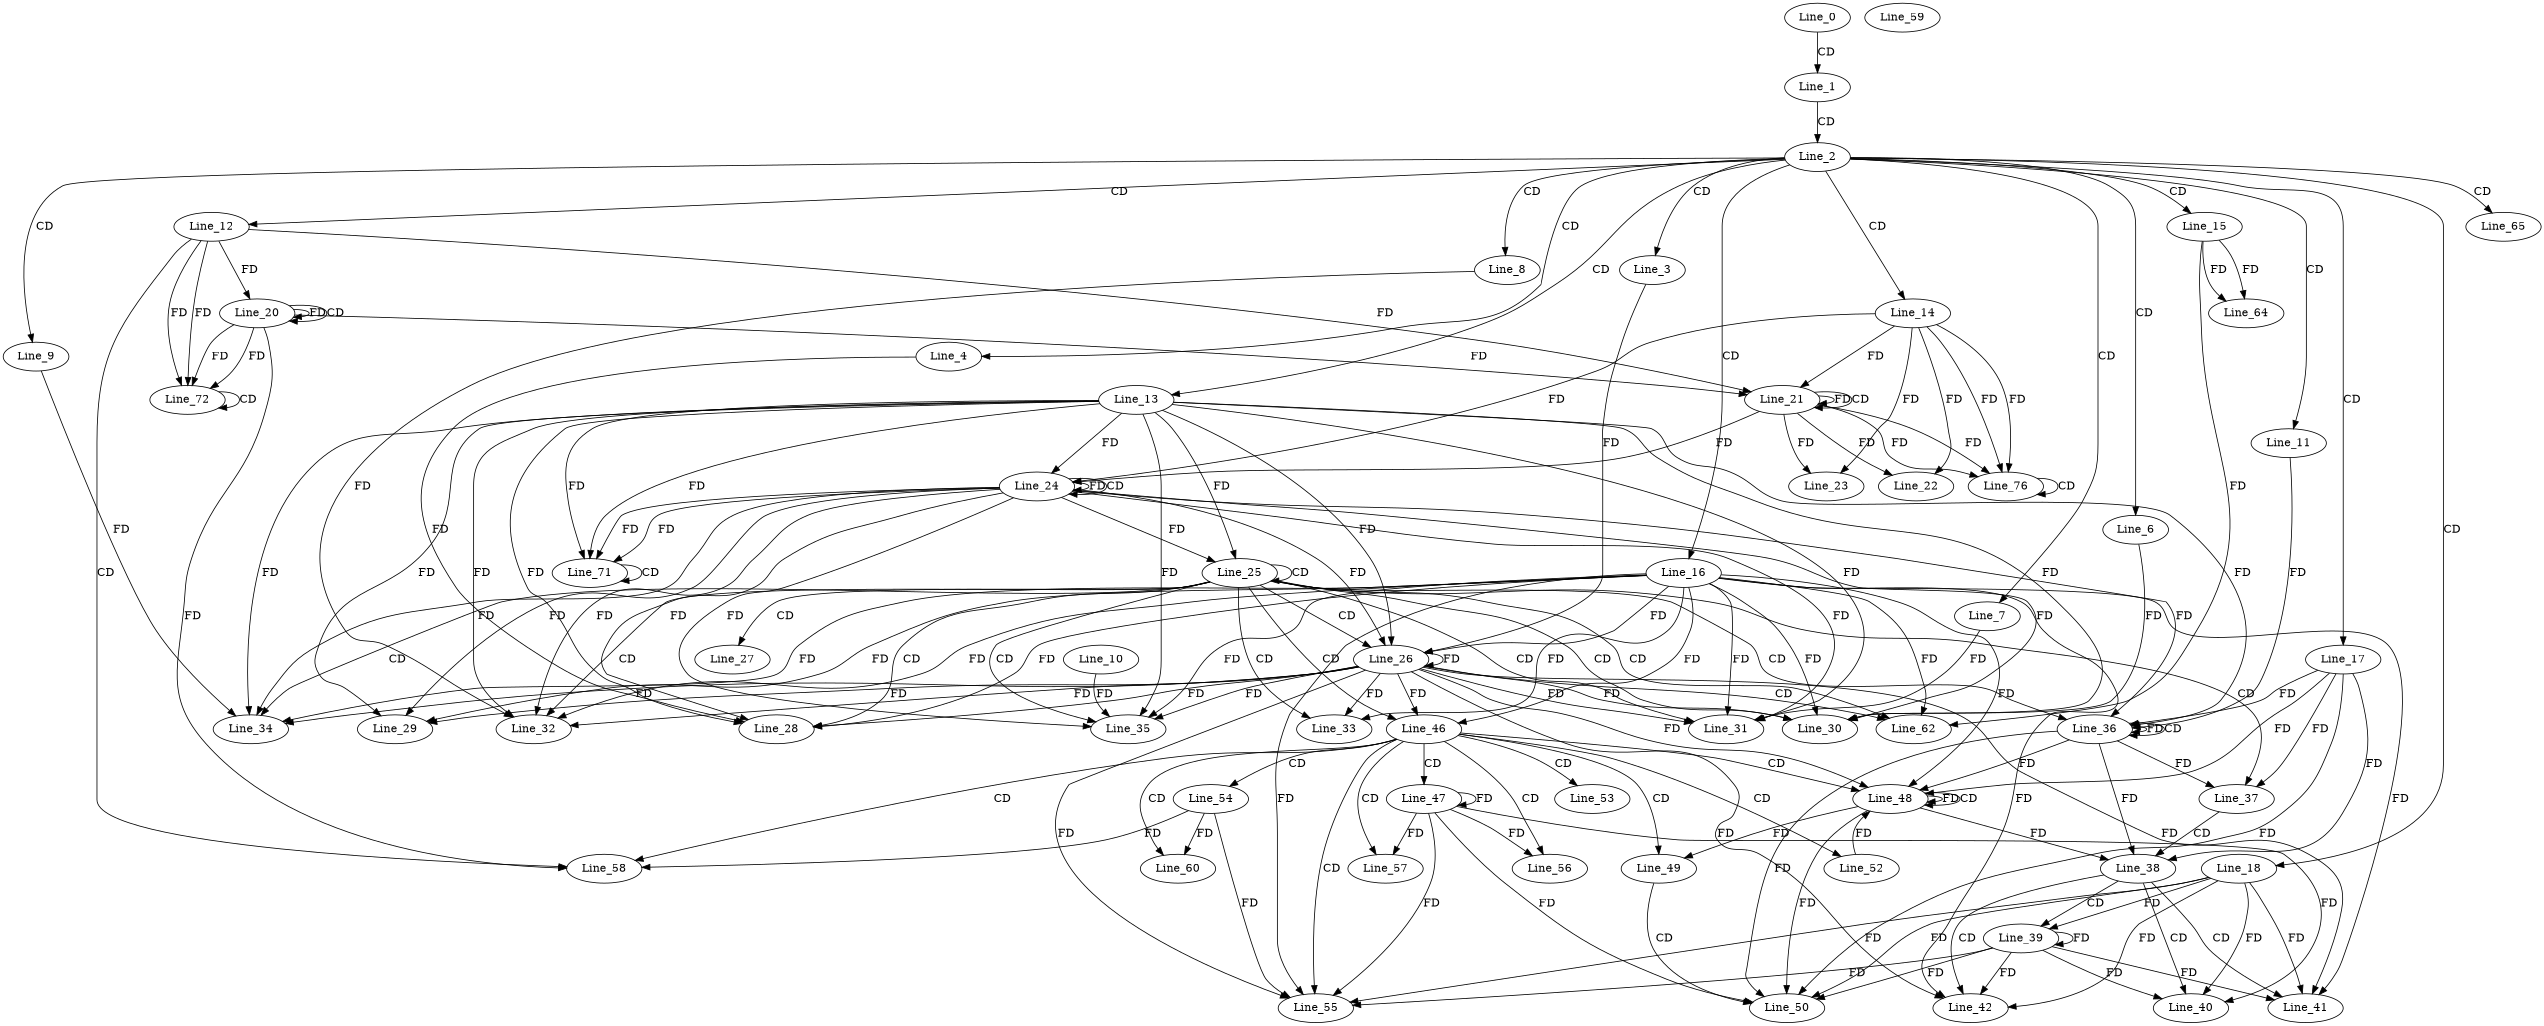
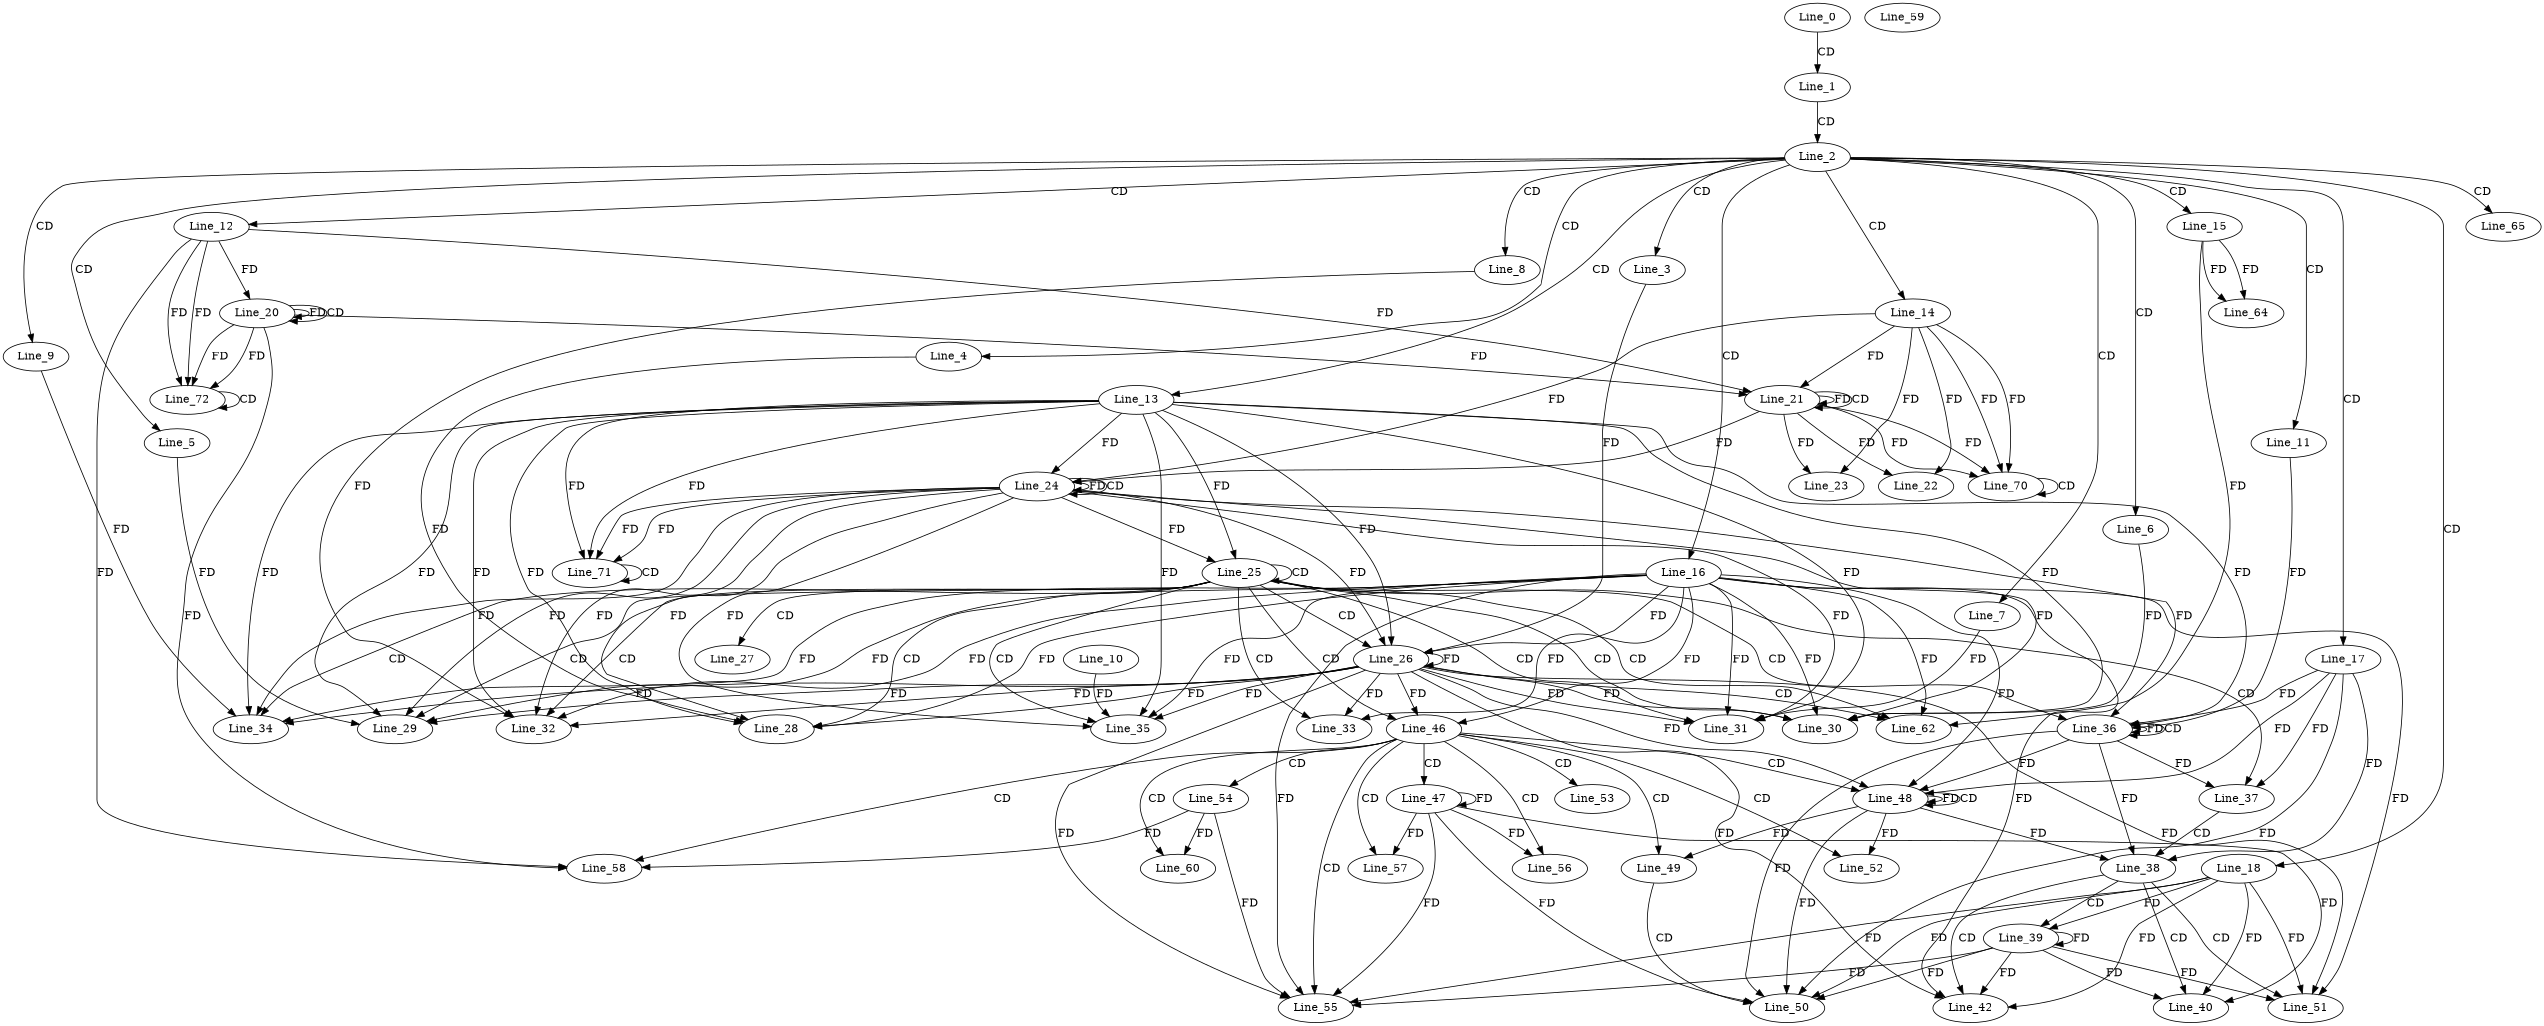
node "Line_5": added
node "Line_76": label "Line_76" -> "Line_70"
edge "Line_12" -> "Line_58": label "CD" -> "FD"
edge "Line_25" -> "Line_29": added, label "CD"
edge "Line_52" -> "Line_48": reversed
node "Line_41": label "Line_41" -> "Line_51"
